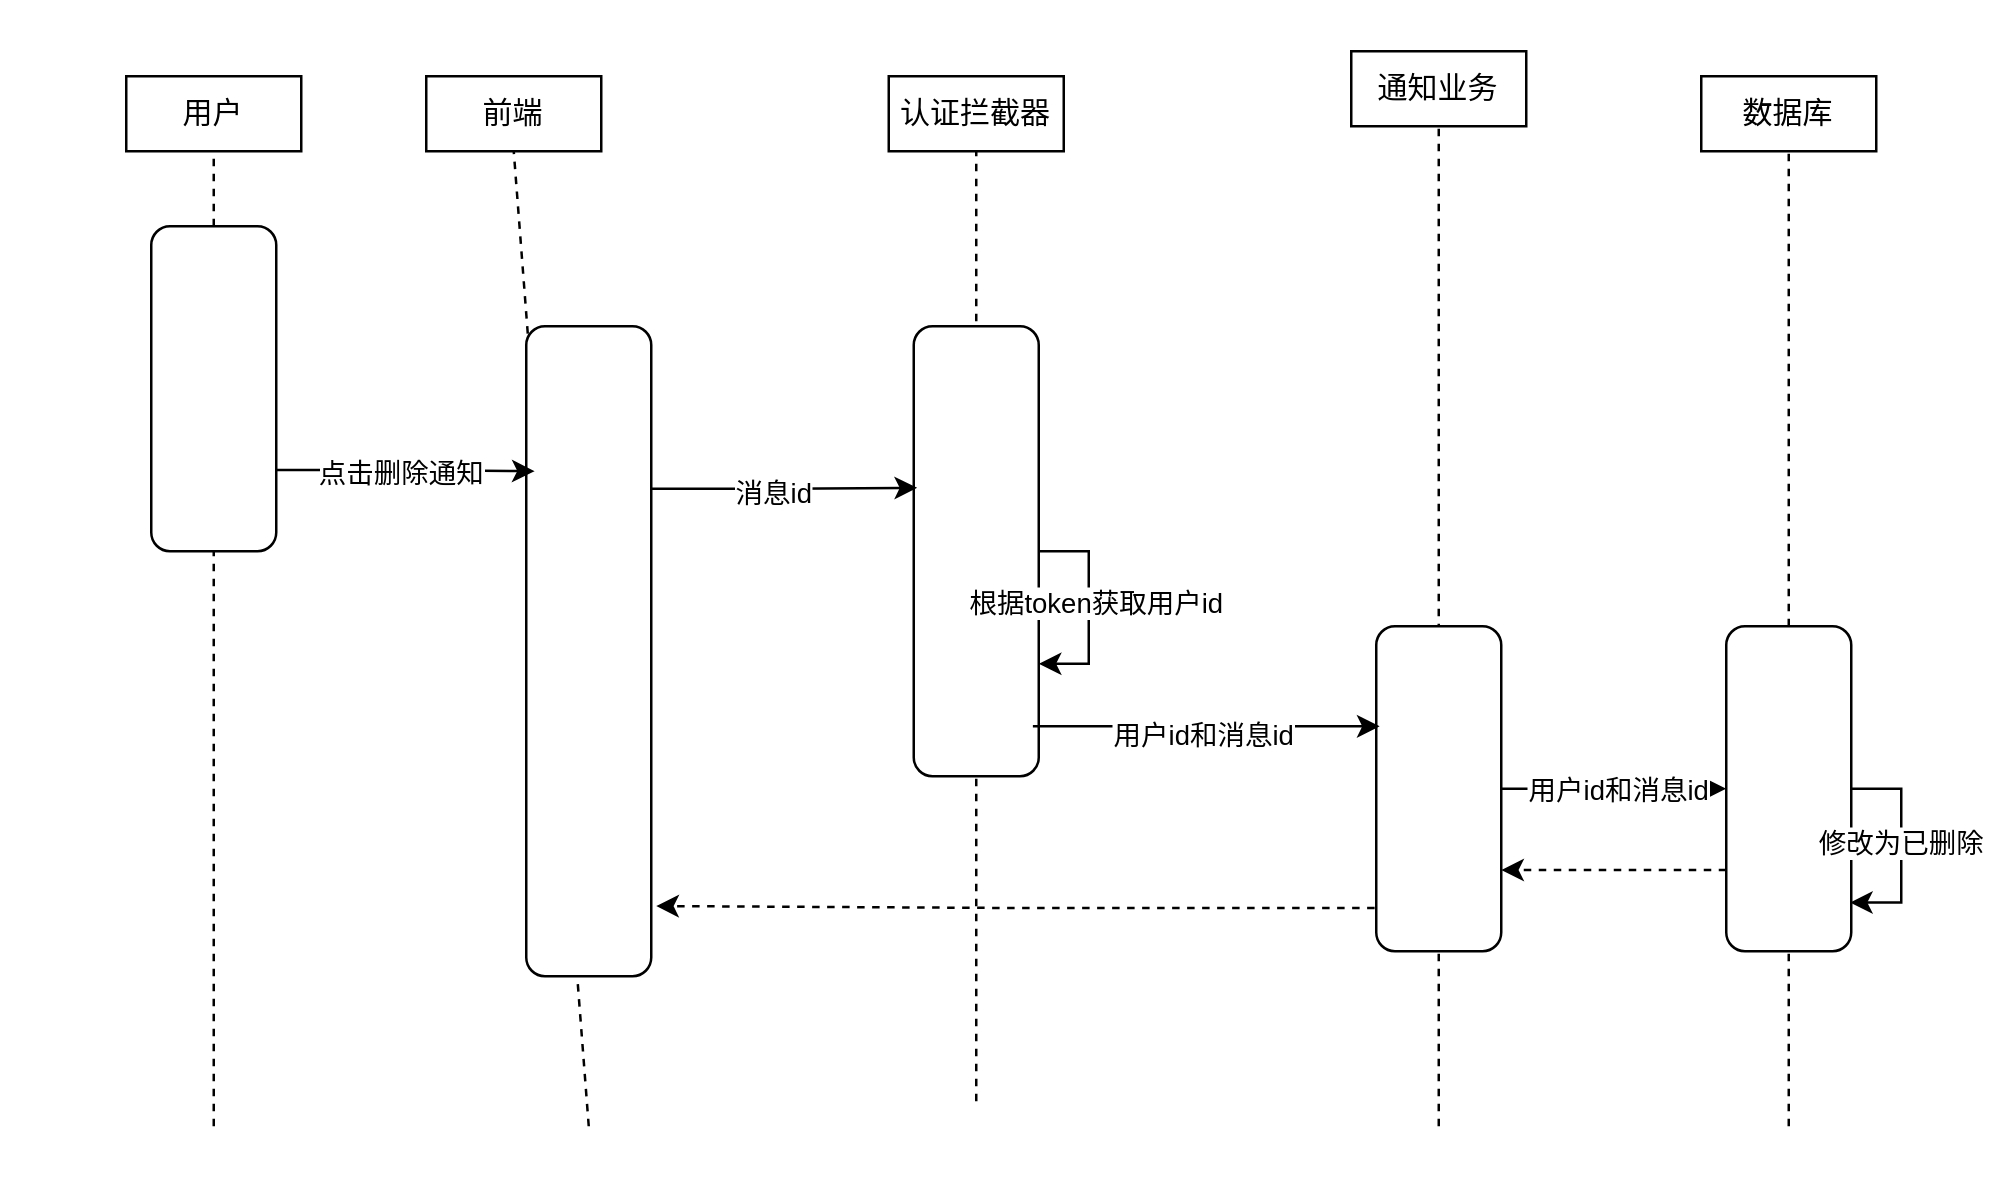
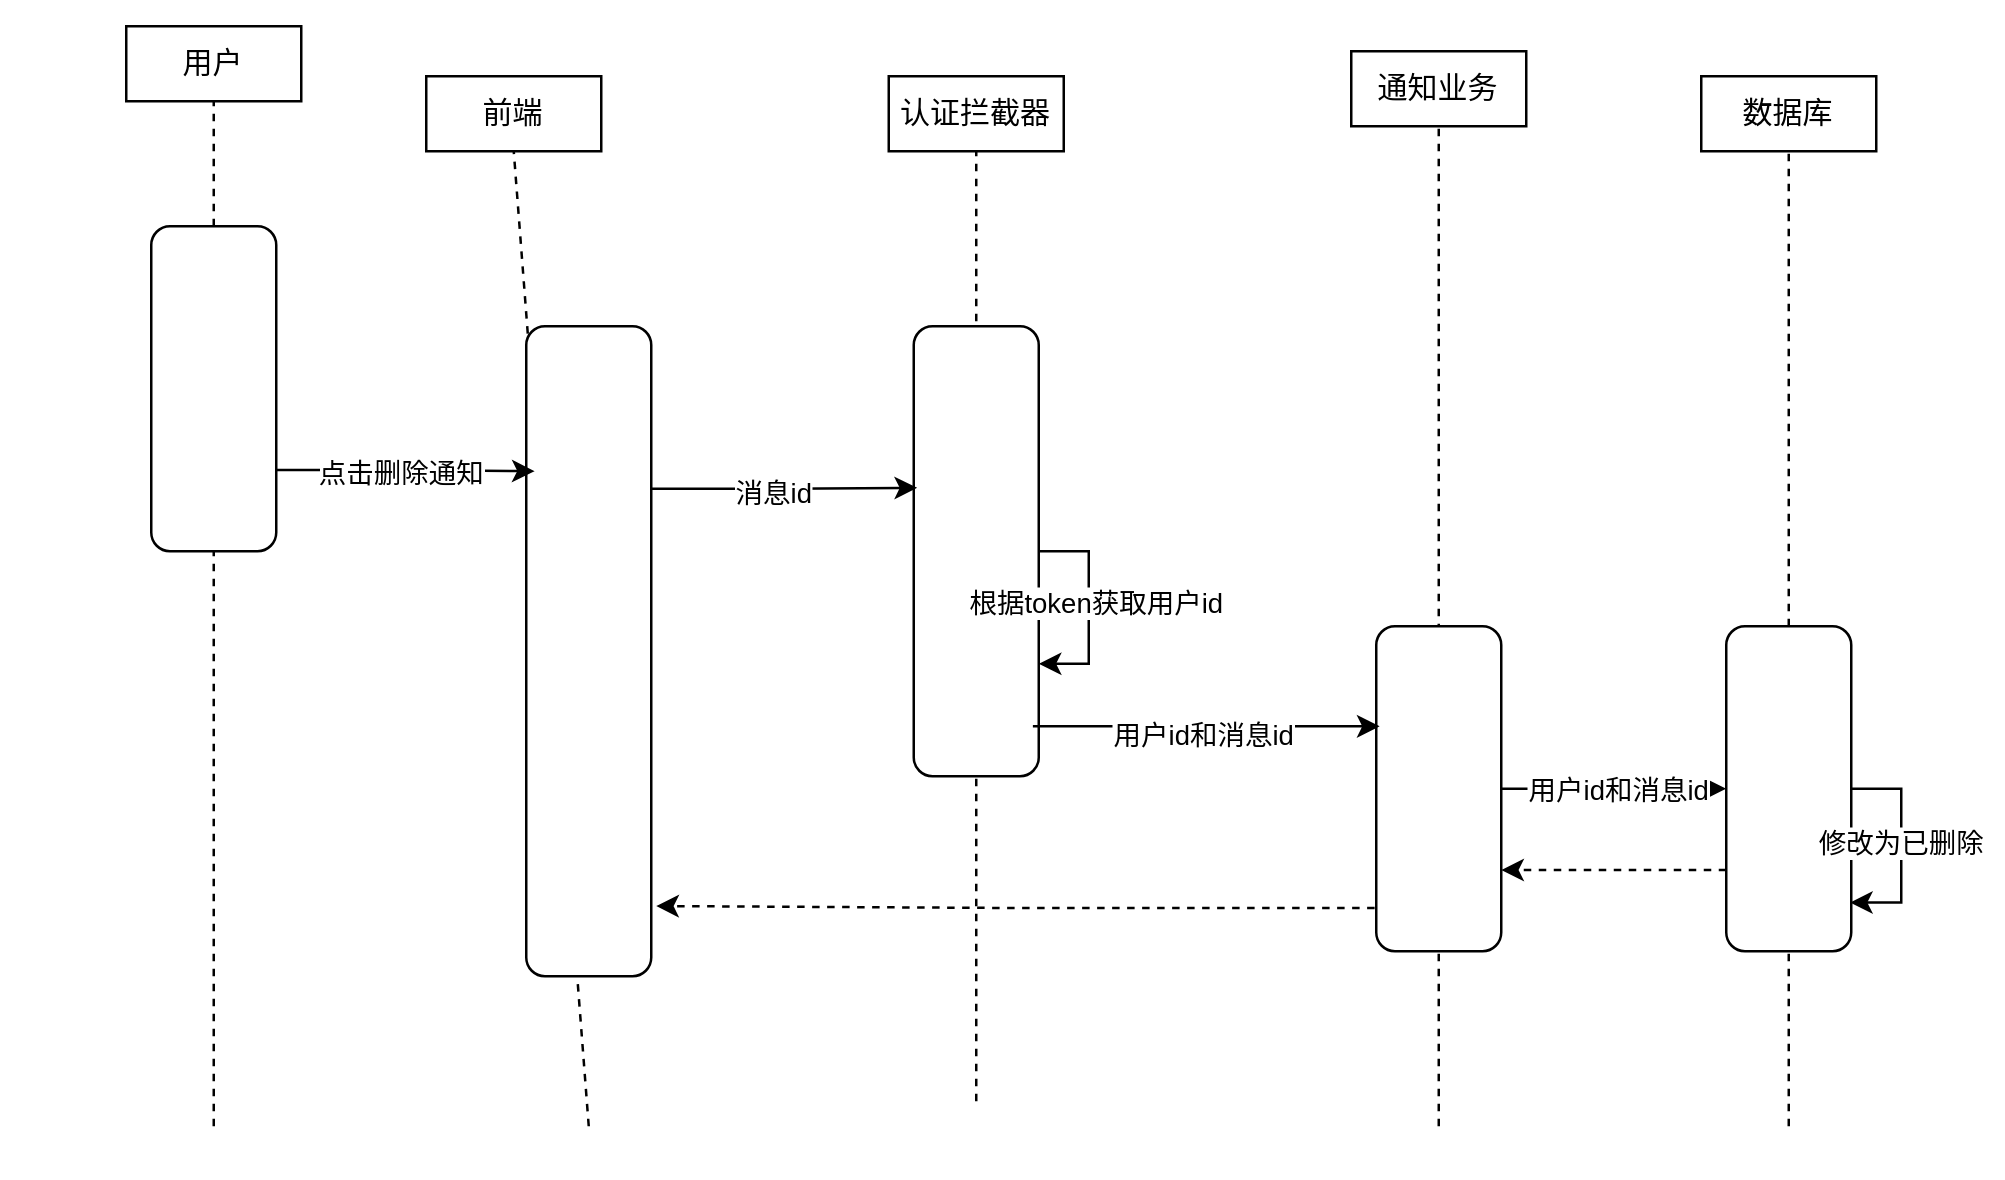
node "用户": moved (214, 114) -> (214, 64)
